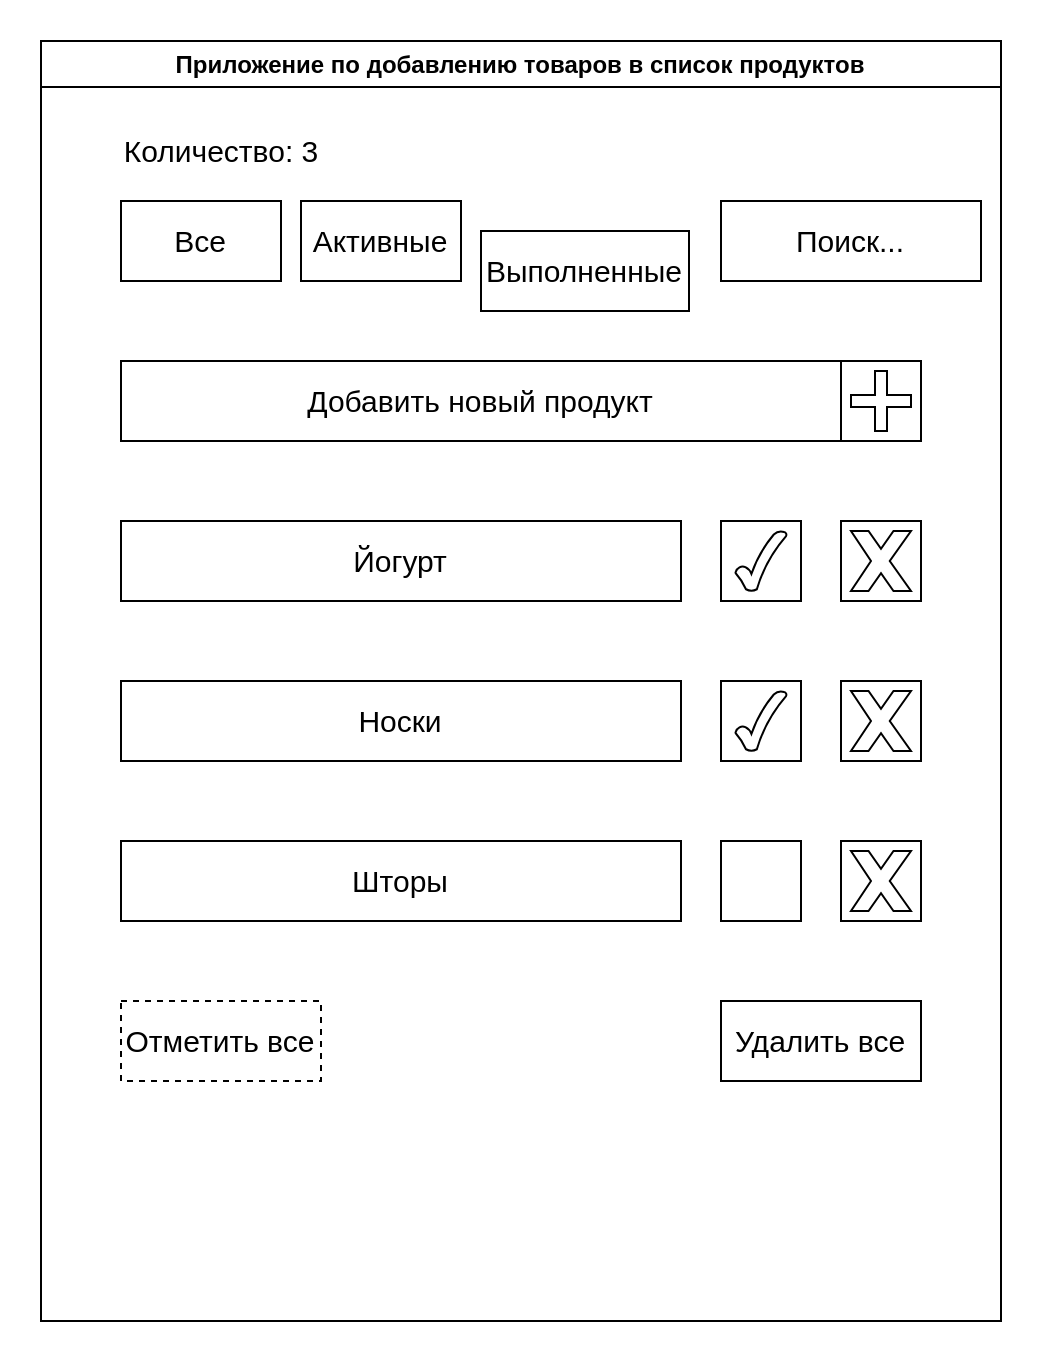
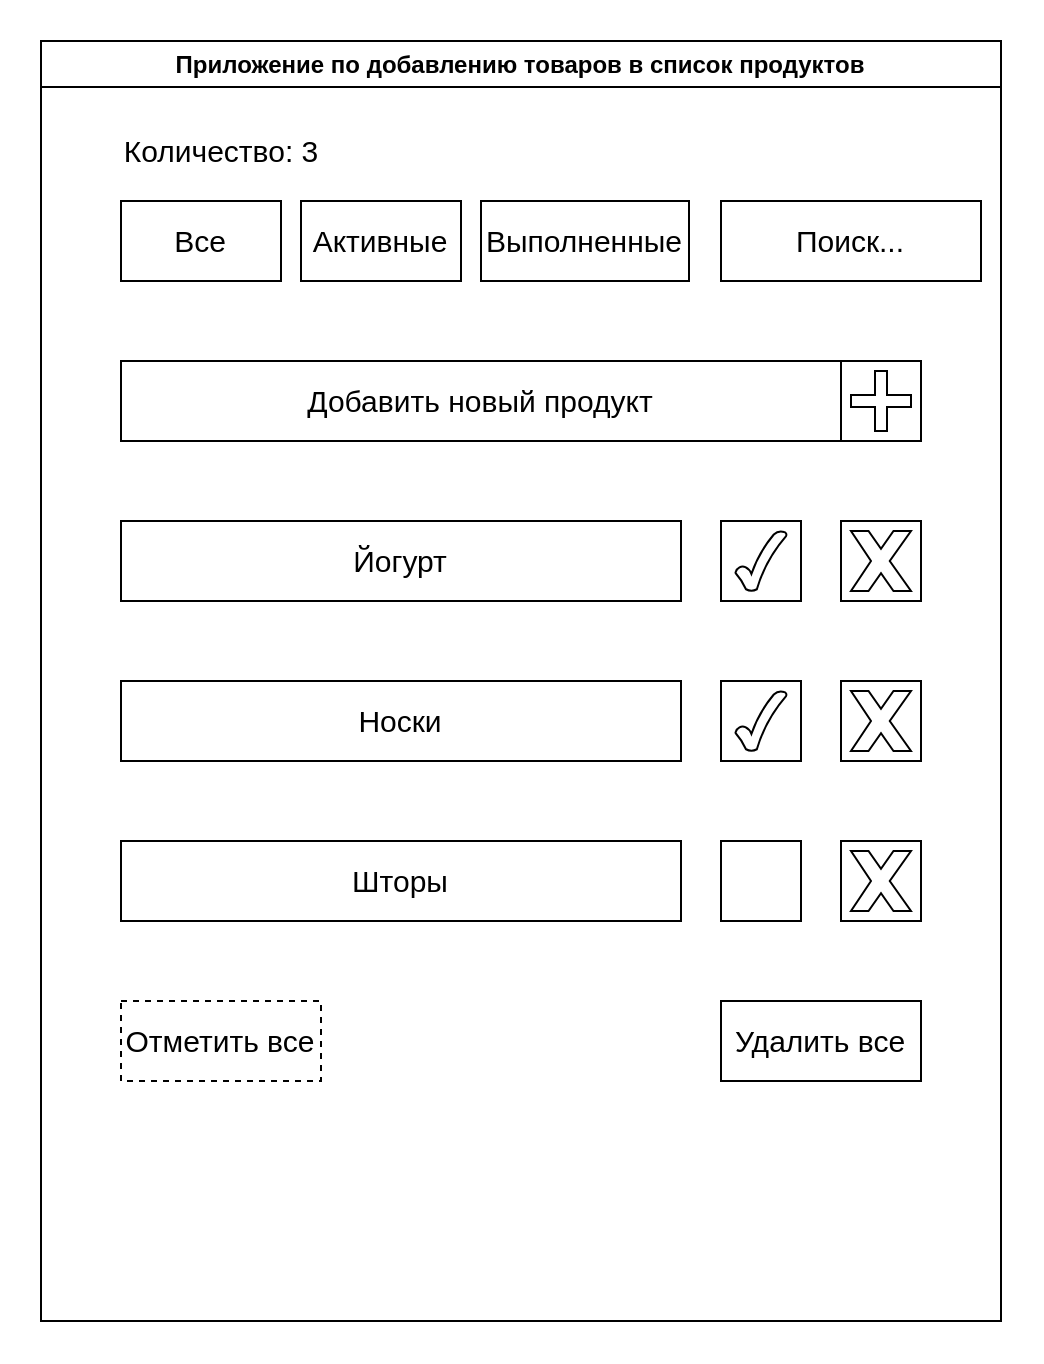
node "Выполненные": moved (585, 271) -> (585, 241)
